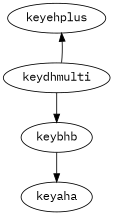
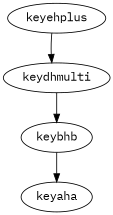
edge "keydhmulti" -> "keyehplus": reversed
